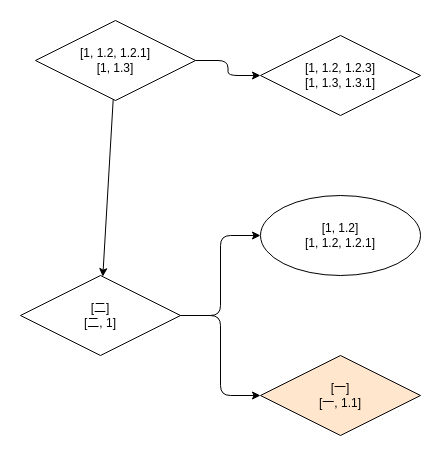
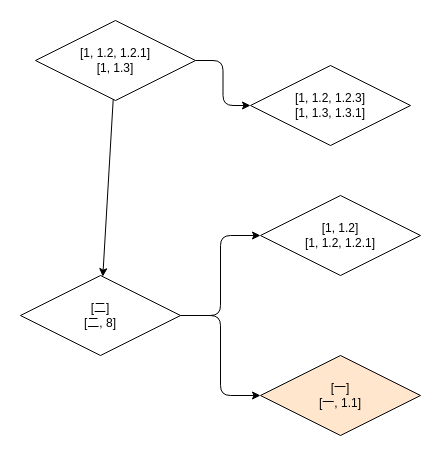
node "[1, 1.2, 1.2.3] [1, 1.3, 1.3.1]": moved (341, 76) -> (331, 106)
node "[1, 1.2] [1, 1.2, 1.2.1]": shape ellipse -> diamond
node "[二] [二, 1]": label "[二] [二, 1]" -> "[二] [二, 8]"
